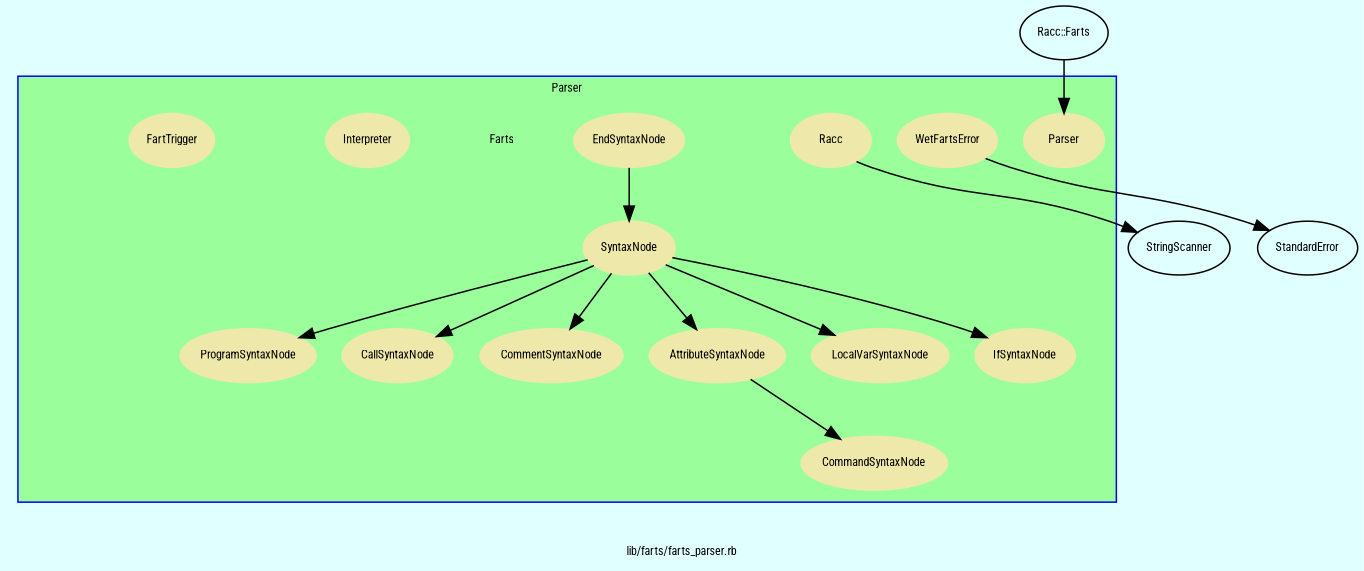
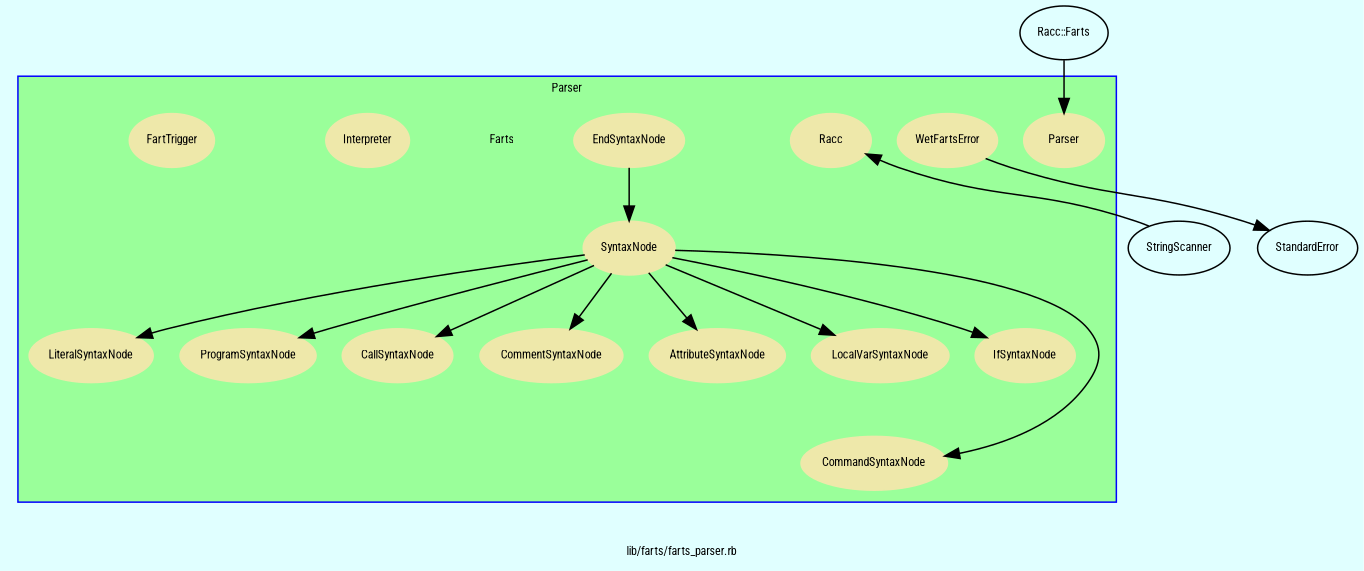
edge "Racc" -> "StringScanner": reversed
node "LiteralSyntaxNode": added
edge "AttributeSyntaxNode" -> "CommandSyntaxNode": now "SyntaxNode" -> "CommandSyntaxNode"
